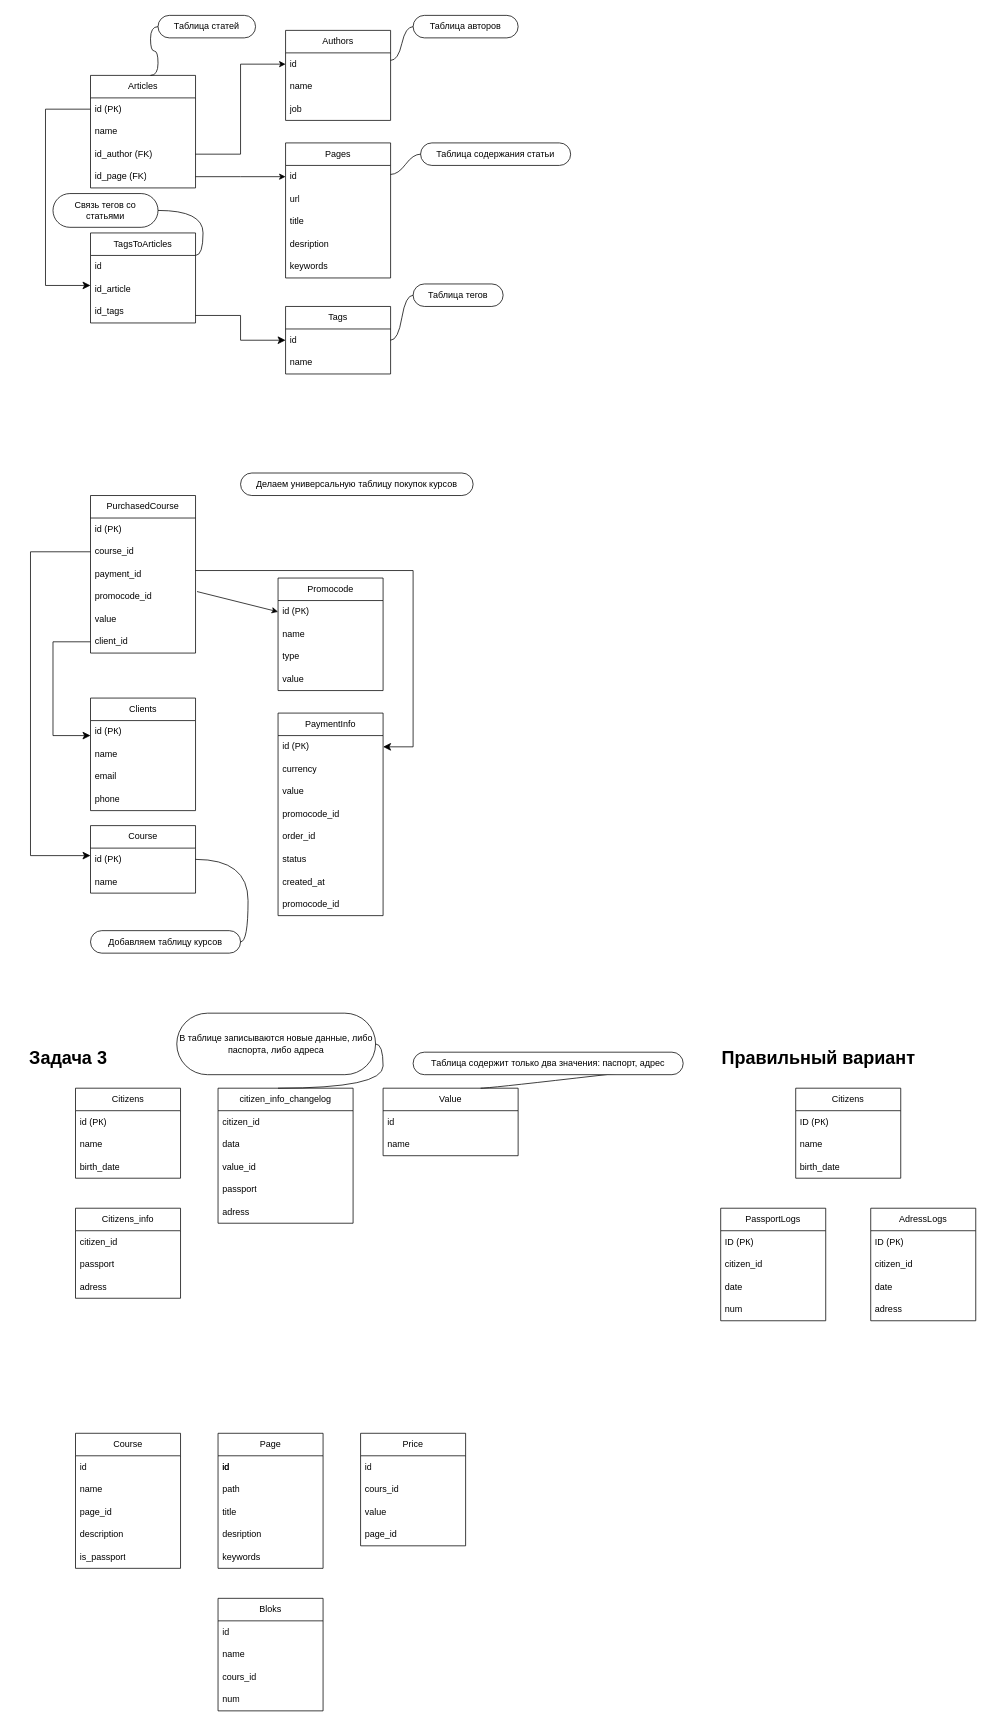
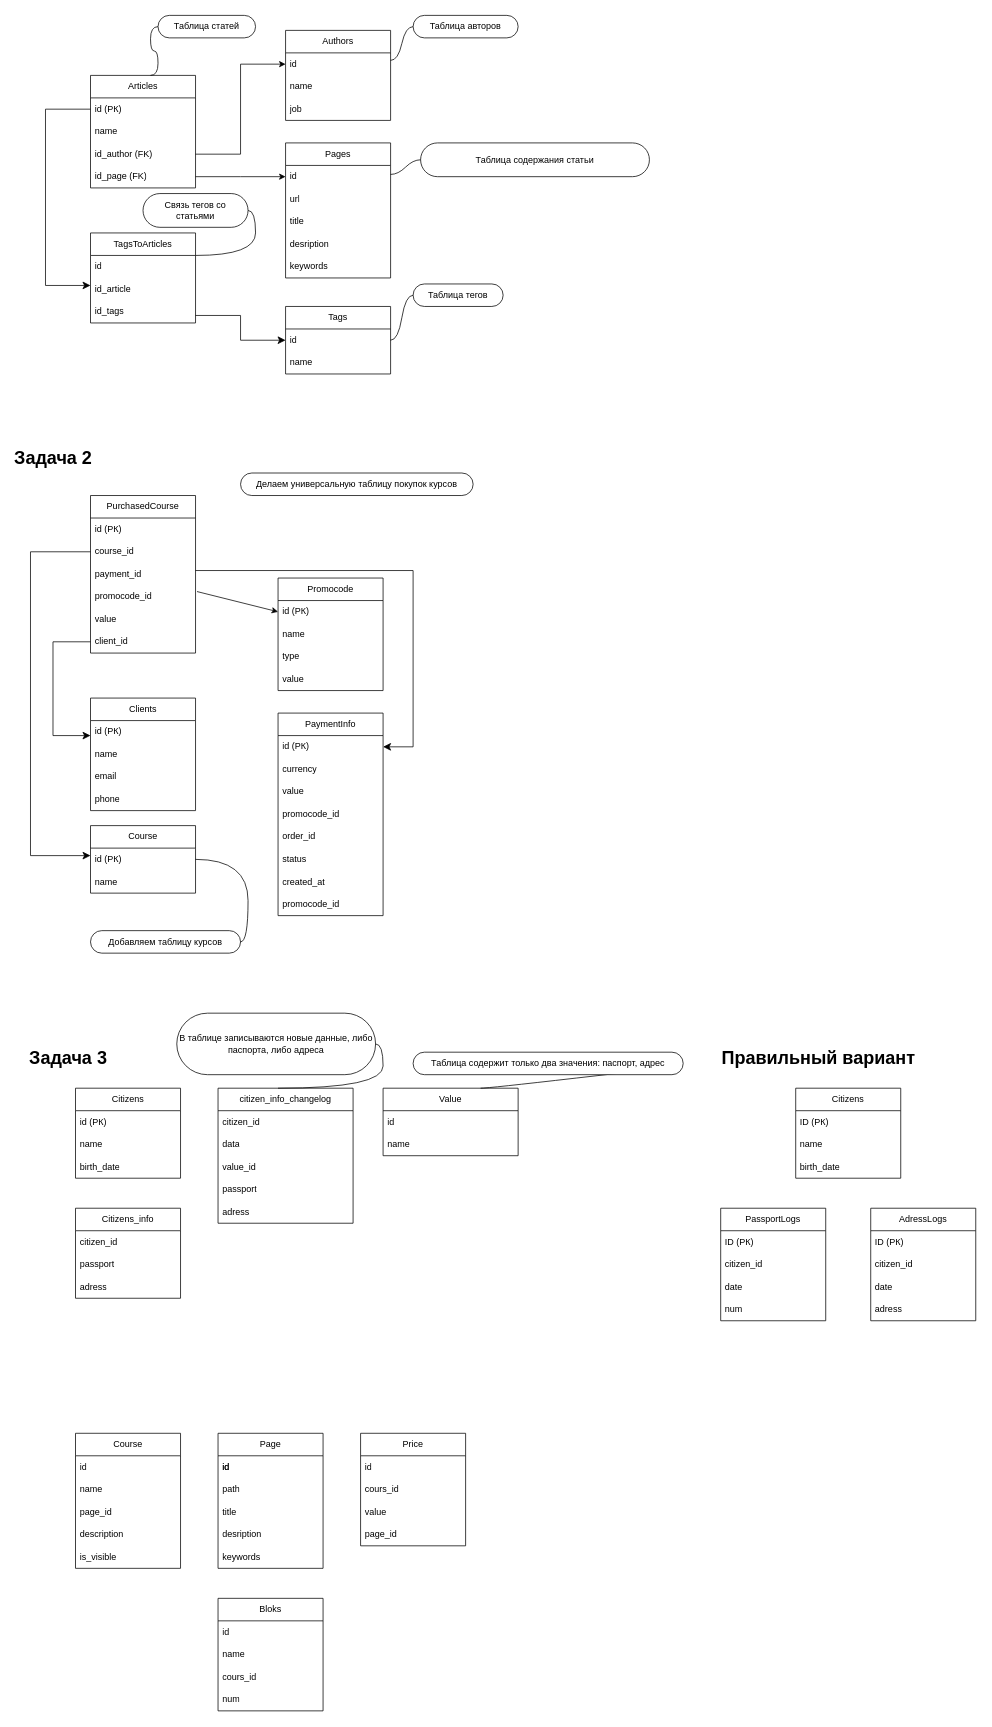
node "Таблица содержания статьи": size 150x23 -> 229x34
node "Связь тегов со статьями": moved (105, 210) -> (195, 210)
node "Задача 2": added
node "is_passport": label "is_passport" -> "is_visible"
